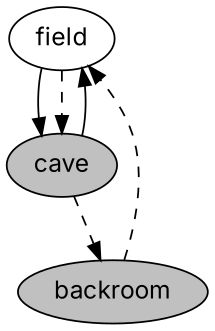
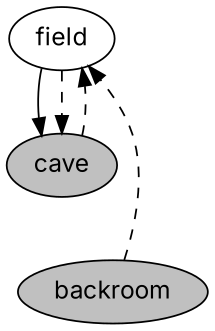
edge "cave" -> "field": style solid -> dashed
edge "cave" -> "backroom": removed
